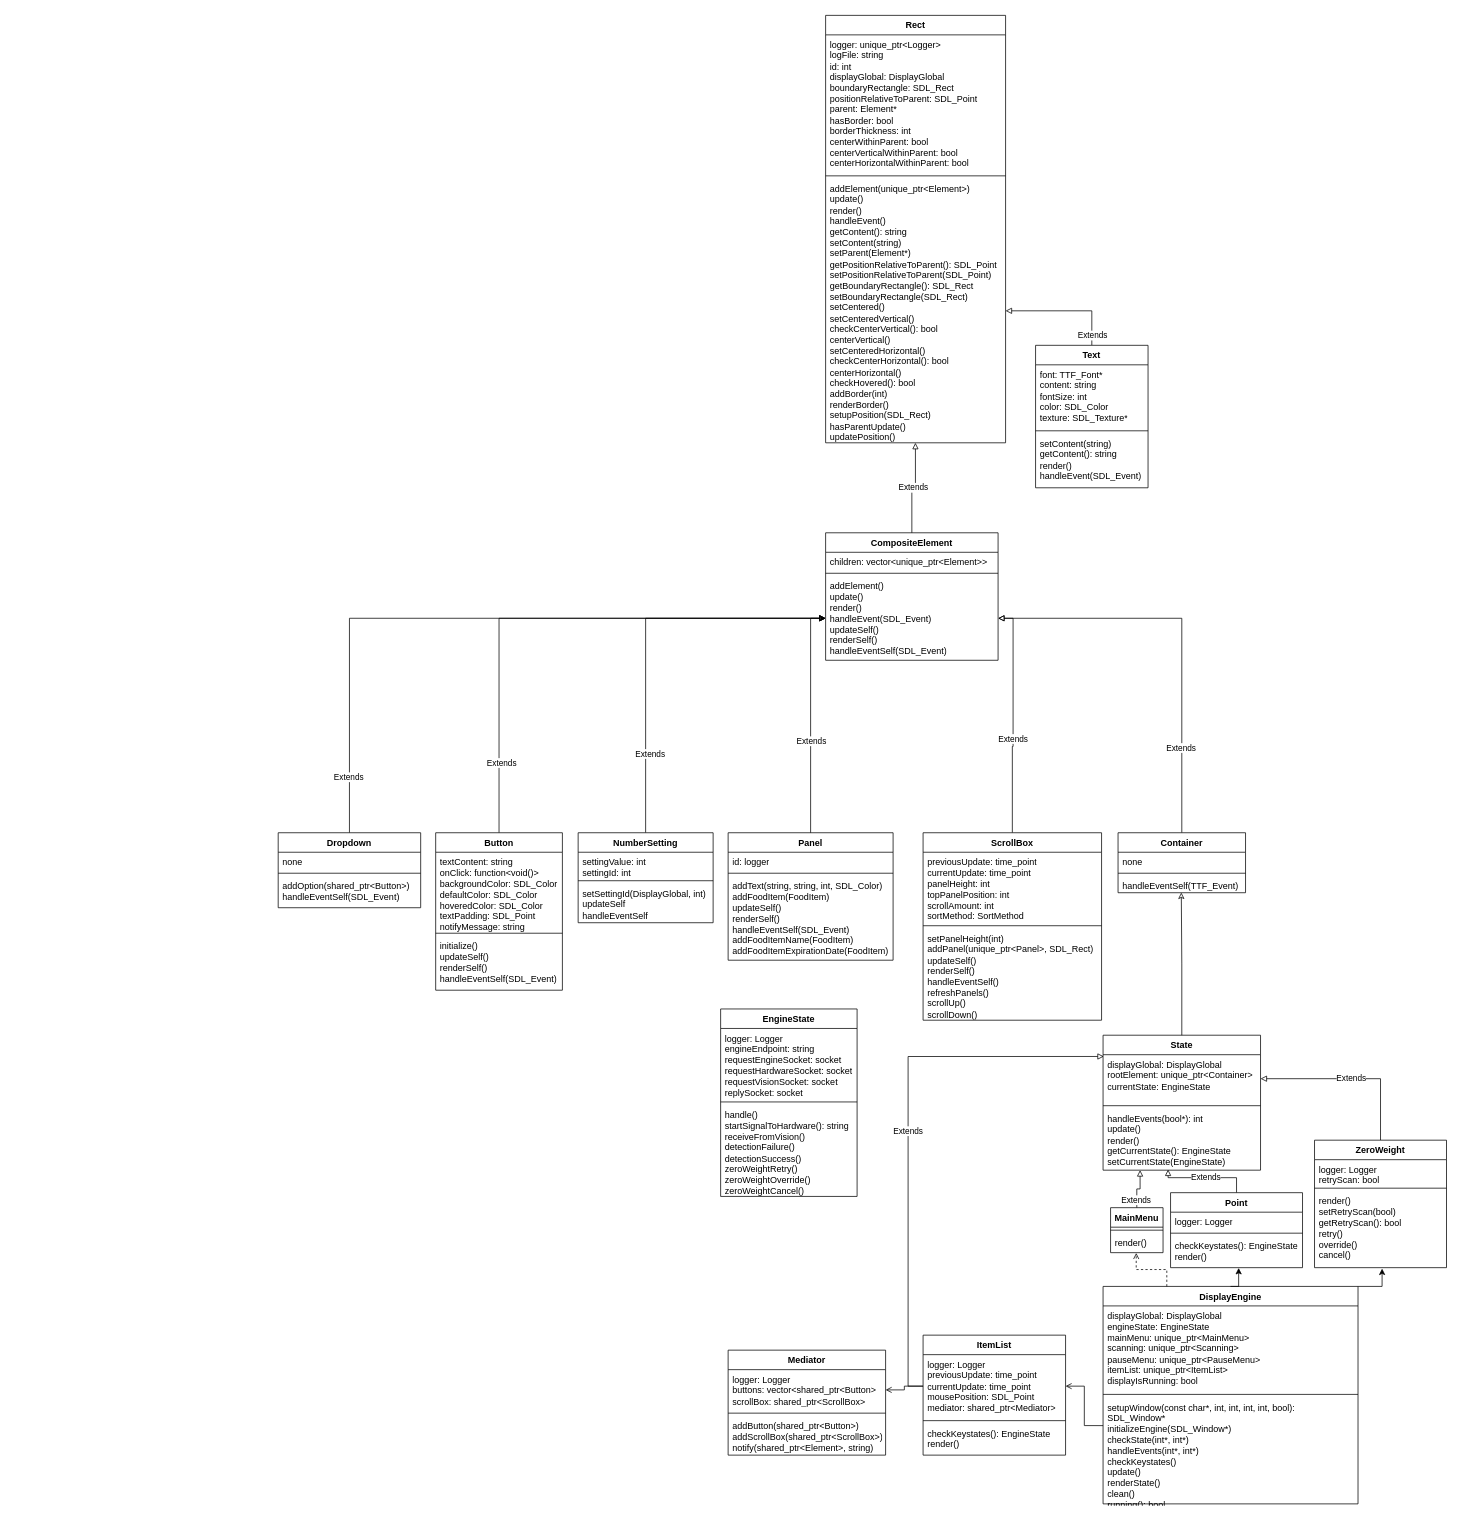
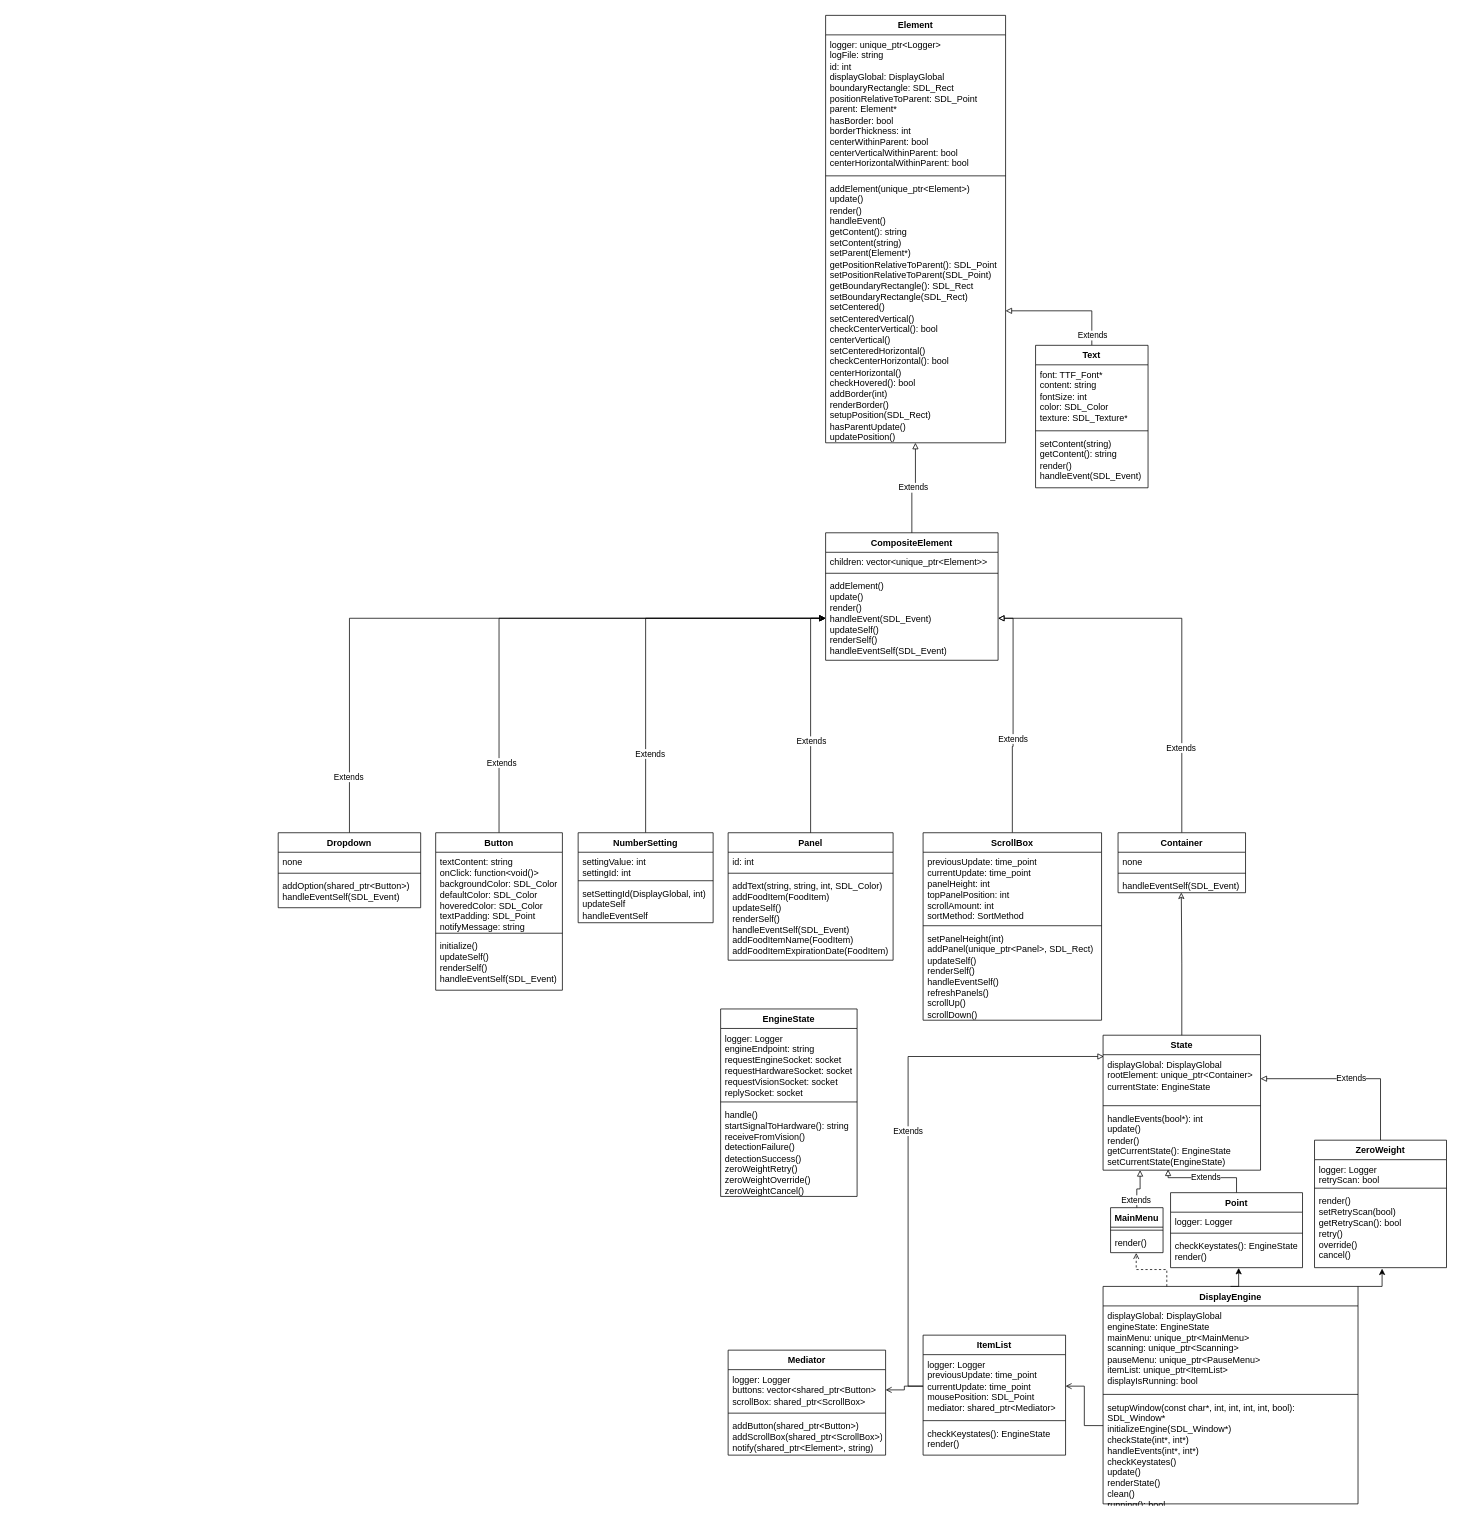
node "Rect": label "Rect" -> "Element"
node "id: logger": label "id: logger" -> "id: int"
node "handleEventSelf(TTF_Event)": label "handleEventSelf(TTF_Event)" -> "handleEventSelf(SDL_Event)"
